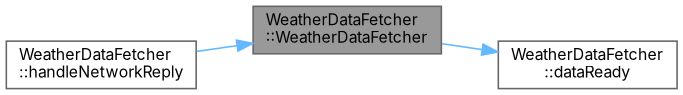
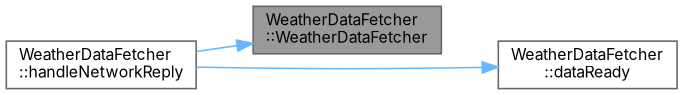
edge "WeatherDataFetcher ::WeatherDataFetcher" -> "WeatherDataFetcher ::dataReady": now "WeatherDataFetcher ::handleNetworkReply" -> "WeatherDataFetcher ::dataReady"
